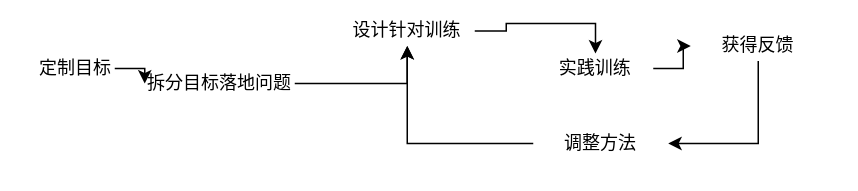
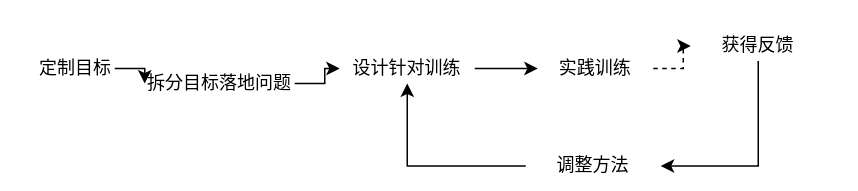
node "设计针对训练": moved (407, 31) -> (407, 68)
edge "实践训练" -> "获得反馈": style solid -> dashed
node "调整方法": moved (601, 143) -> (593, 166)
